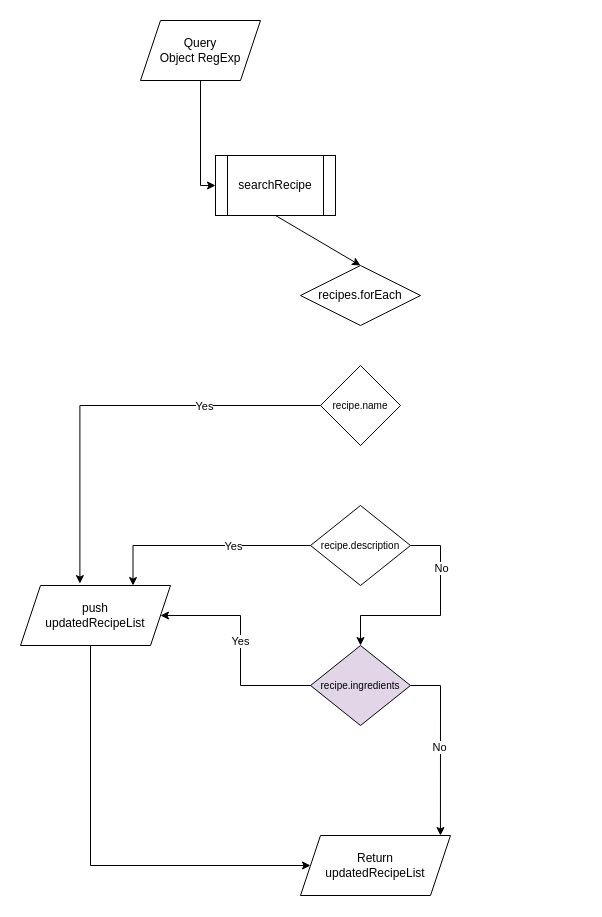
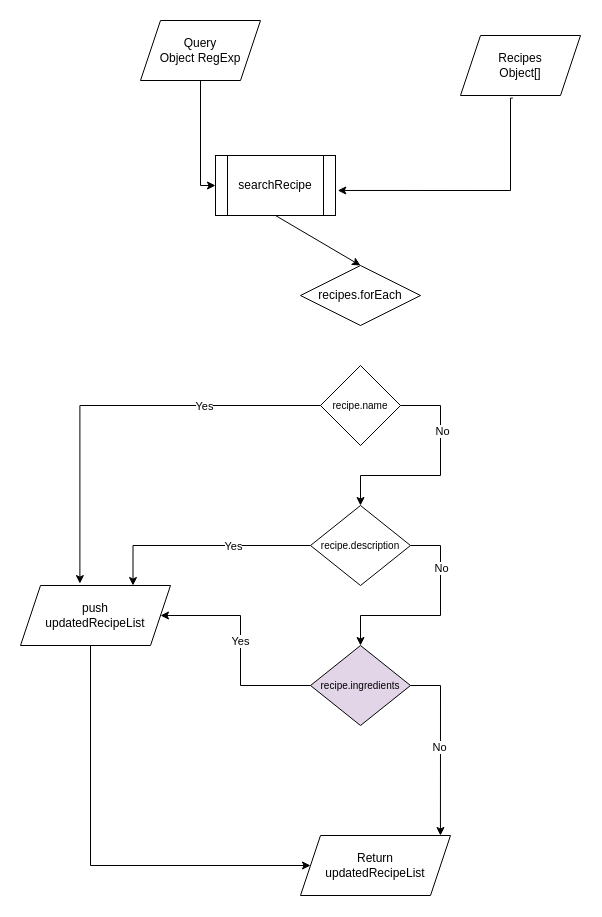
node "Recipes Object[]": added
edge "Recipes Object[]" -> "searchRecipe": added
edge "recipe.name" -> "recipe.description": added, label "No"
